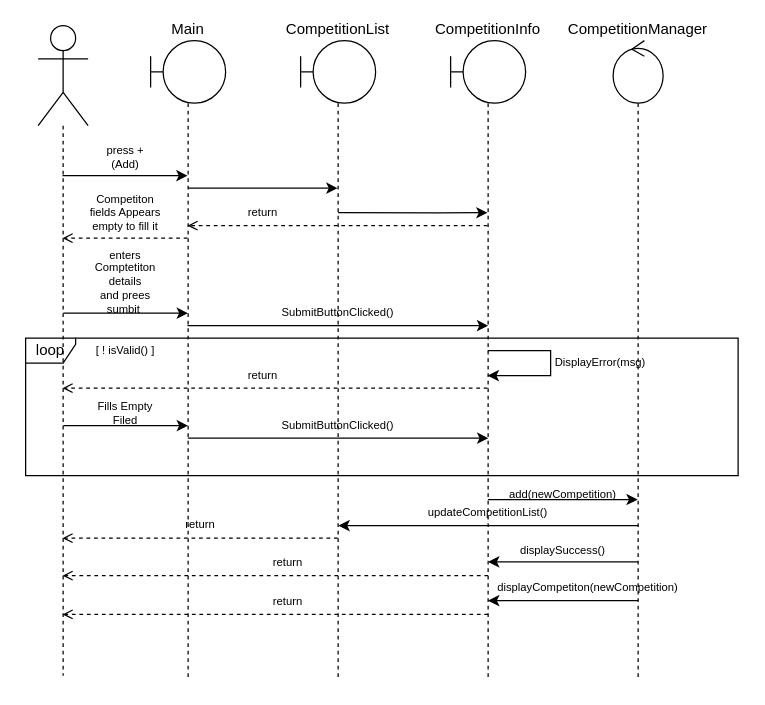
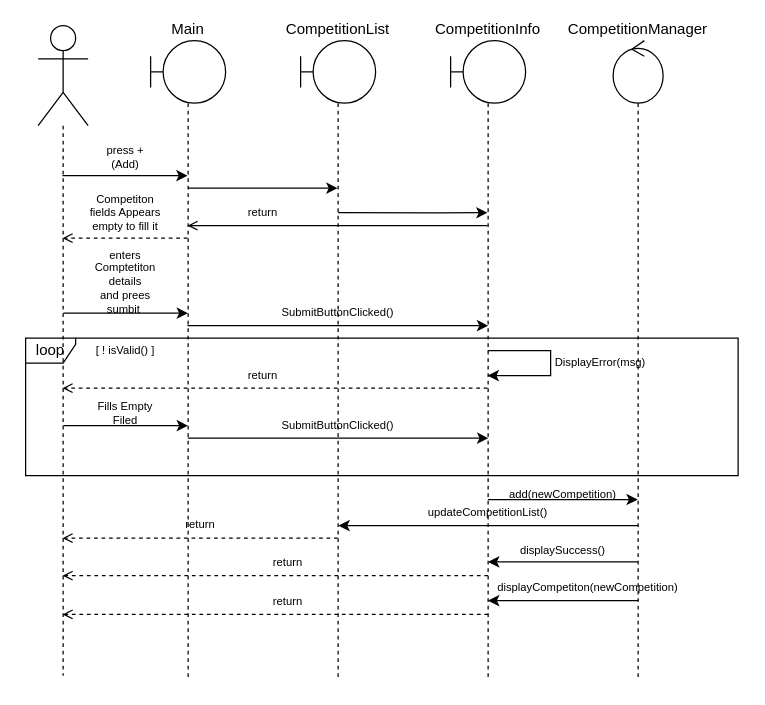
edge "CompetitionInfo" -> "Main": style dashed -> solid
